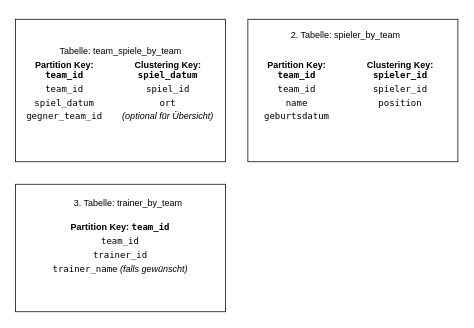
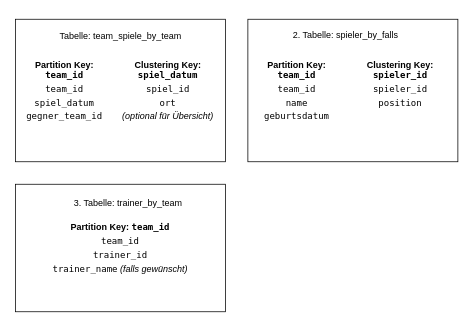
node "2. Tabelle: spieler_by_team": label "2. Tabelle: spieler_by_team" -> "2. Tabelle: spieler_by_falls"
node "Tabelle: team_spiele_by_team": moved (120, 51) -> (120, 36)
